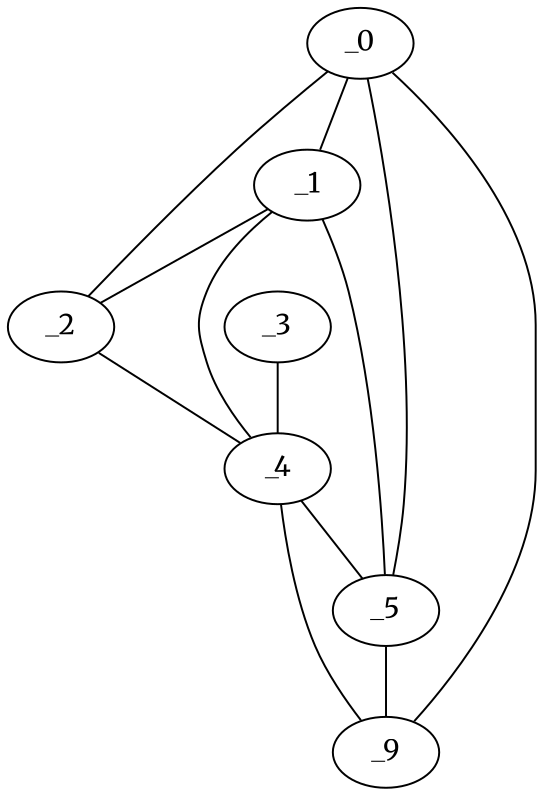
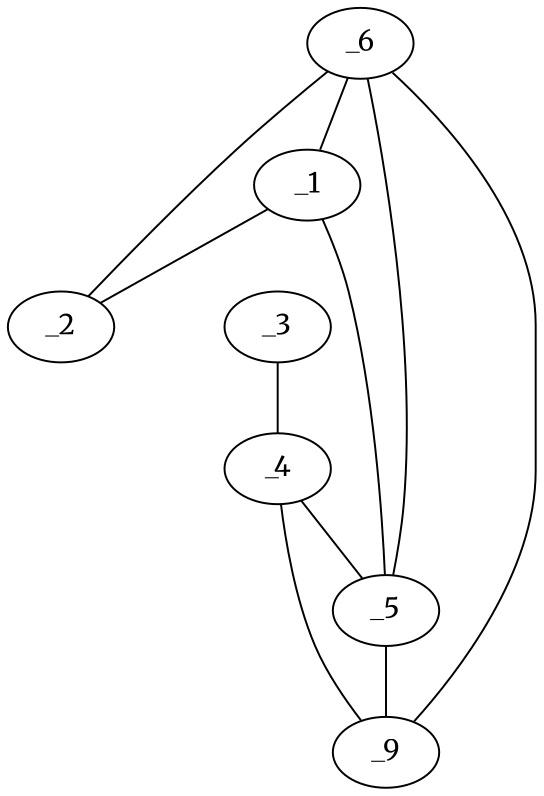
node "_0": label "_0" -> "_6"
edge "_1" -- "_4": removed
edge "_2" -- "_4": removed
